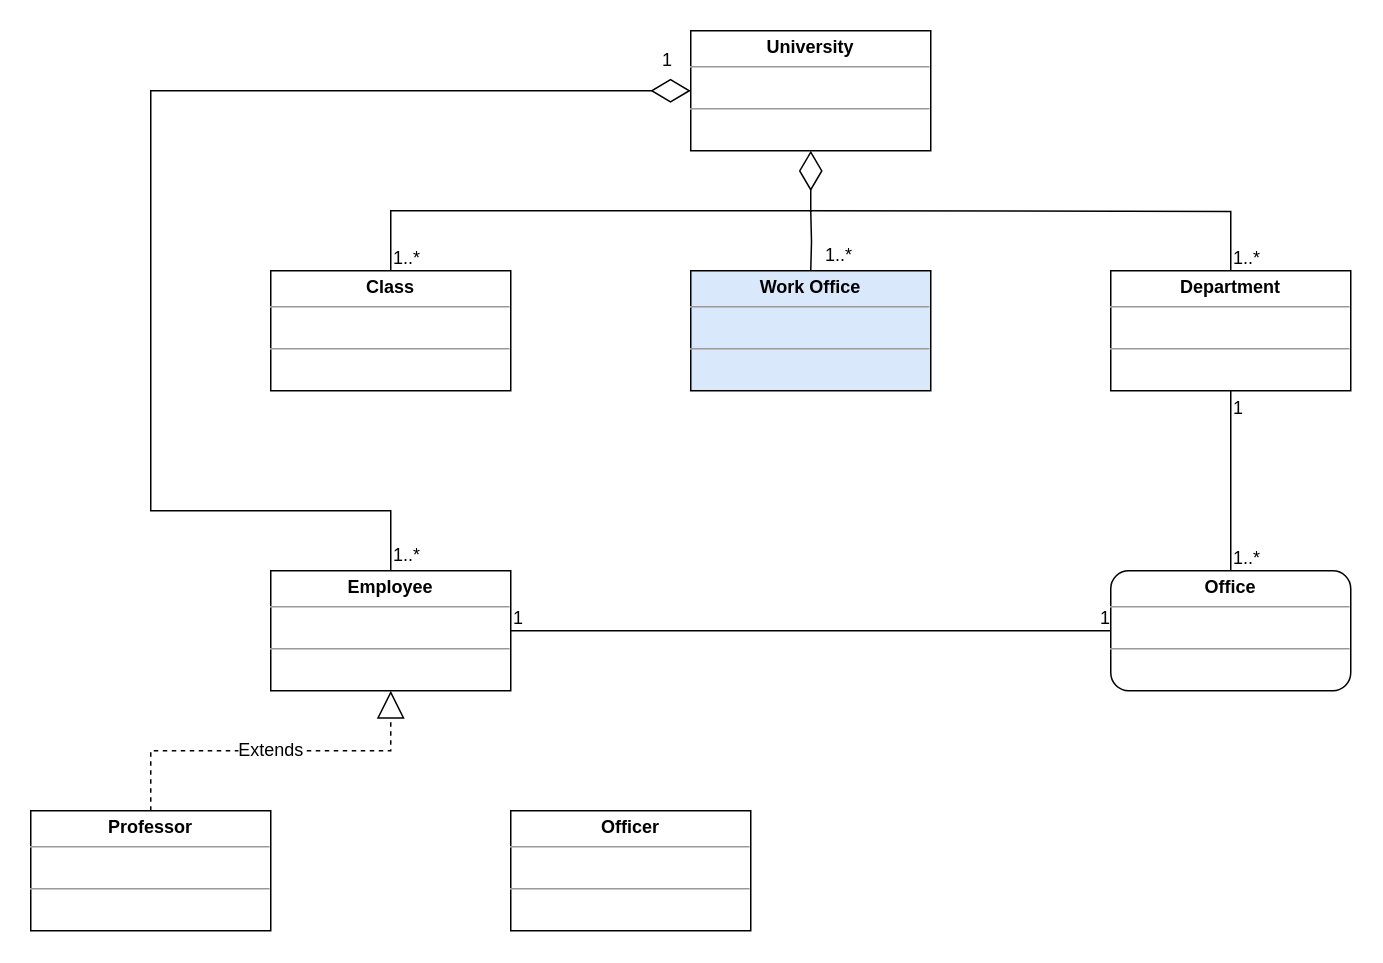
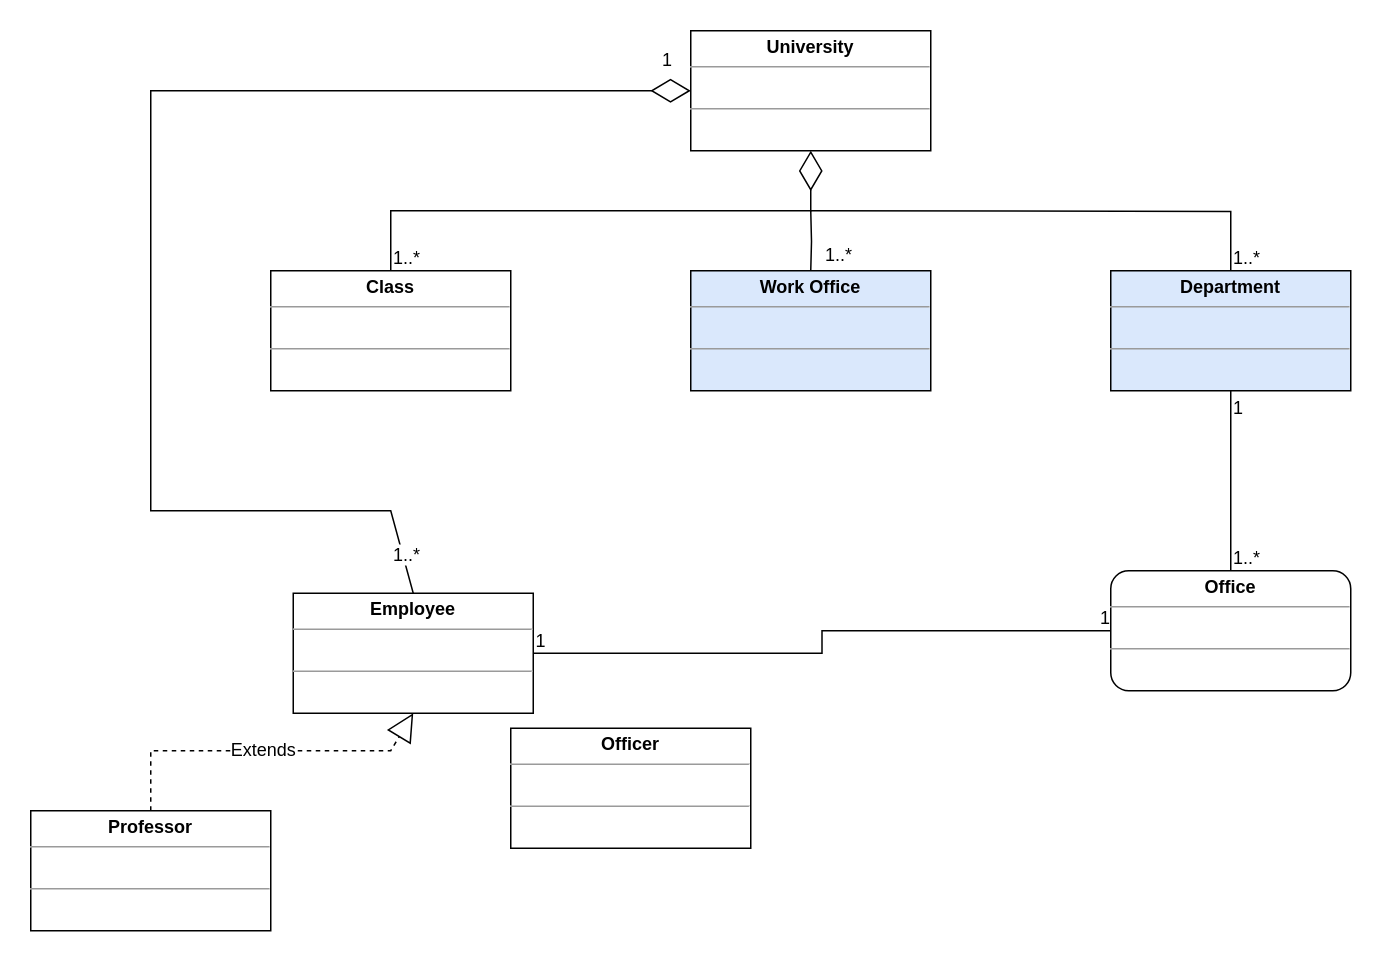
node "Department": fillcolor #ffffff -> #dae8fc
node "Employee": moved (391, 631) -> (413, 653)
node "Officer": moved (631, 871) -> (631, 788)
